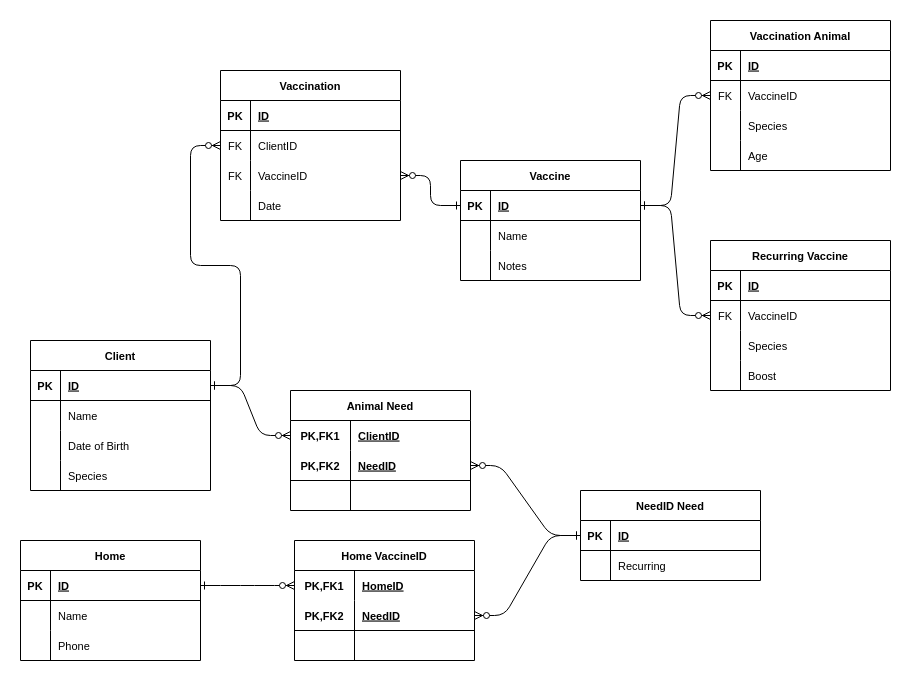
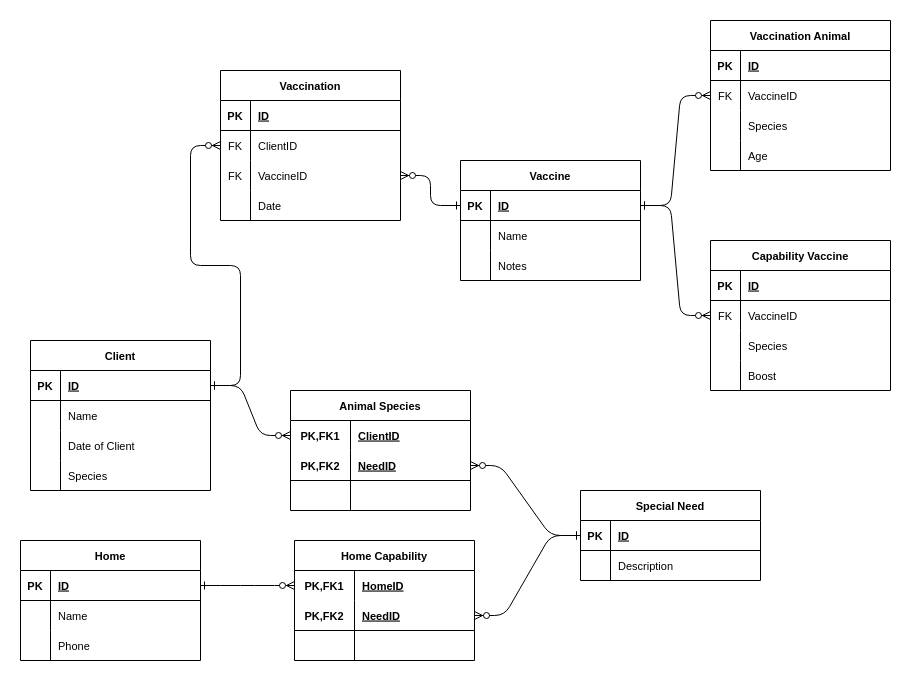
node "Recurring Vaccine": label "Recurring Vaccine" -> "Capability Vaccine"
node "Animal Need": label "Animal Need" -> "Animal Species"
node "Date of Birth": label "Date of Birth" -> "Date of Client"
node "NeedID Need": label "NeedID Need" -> "Special Need"
node "Home VaccineID": label "Home VaccineID" -> "Home Capability"
node "Recurring": label "Recurring" -> "Description"
